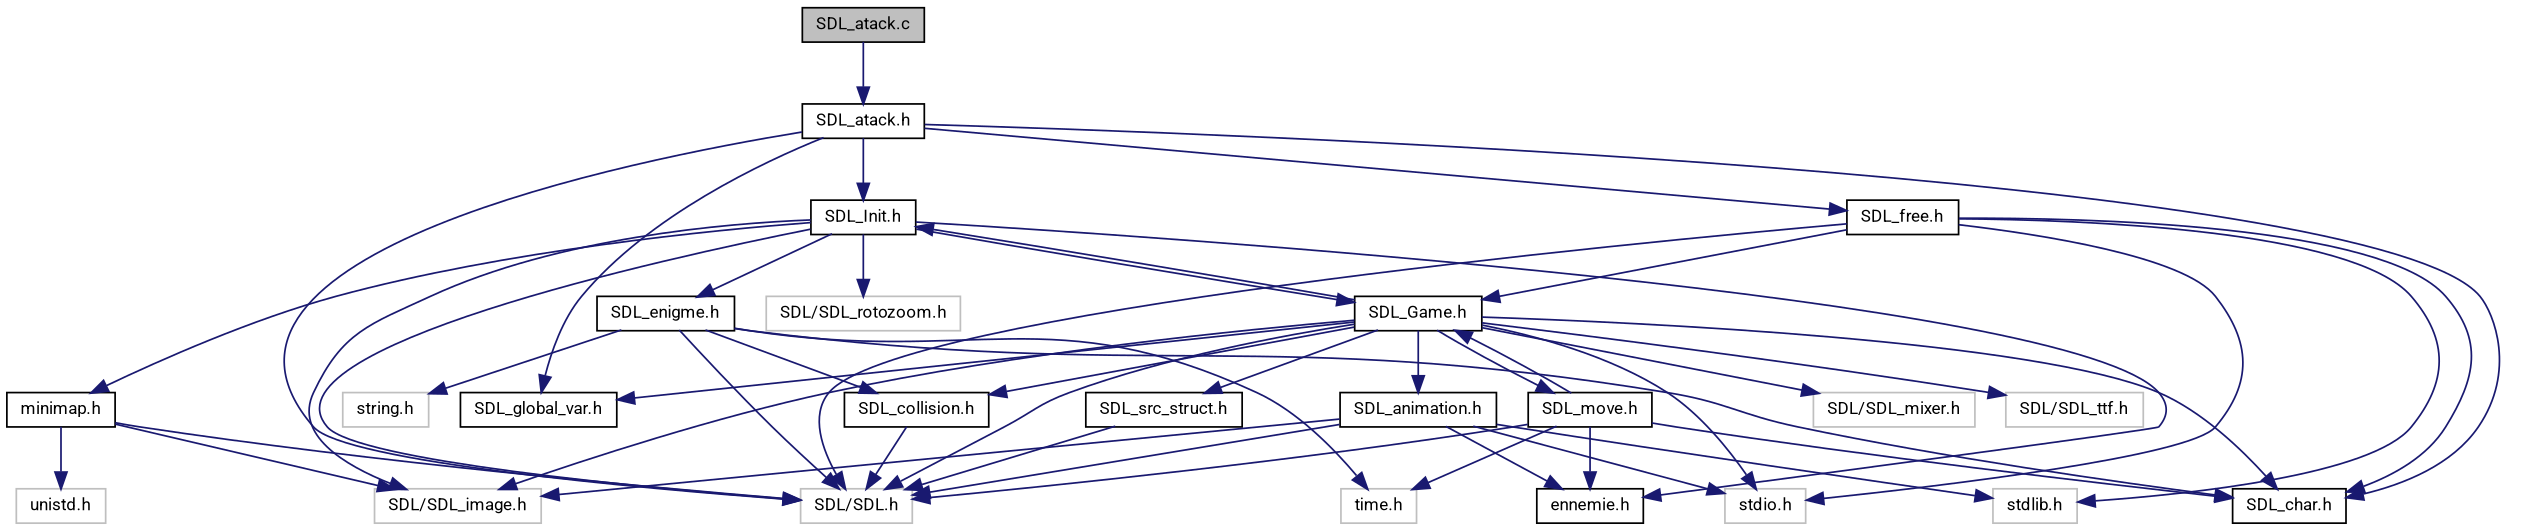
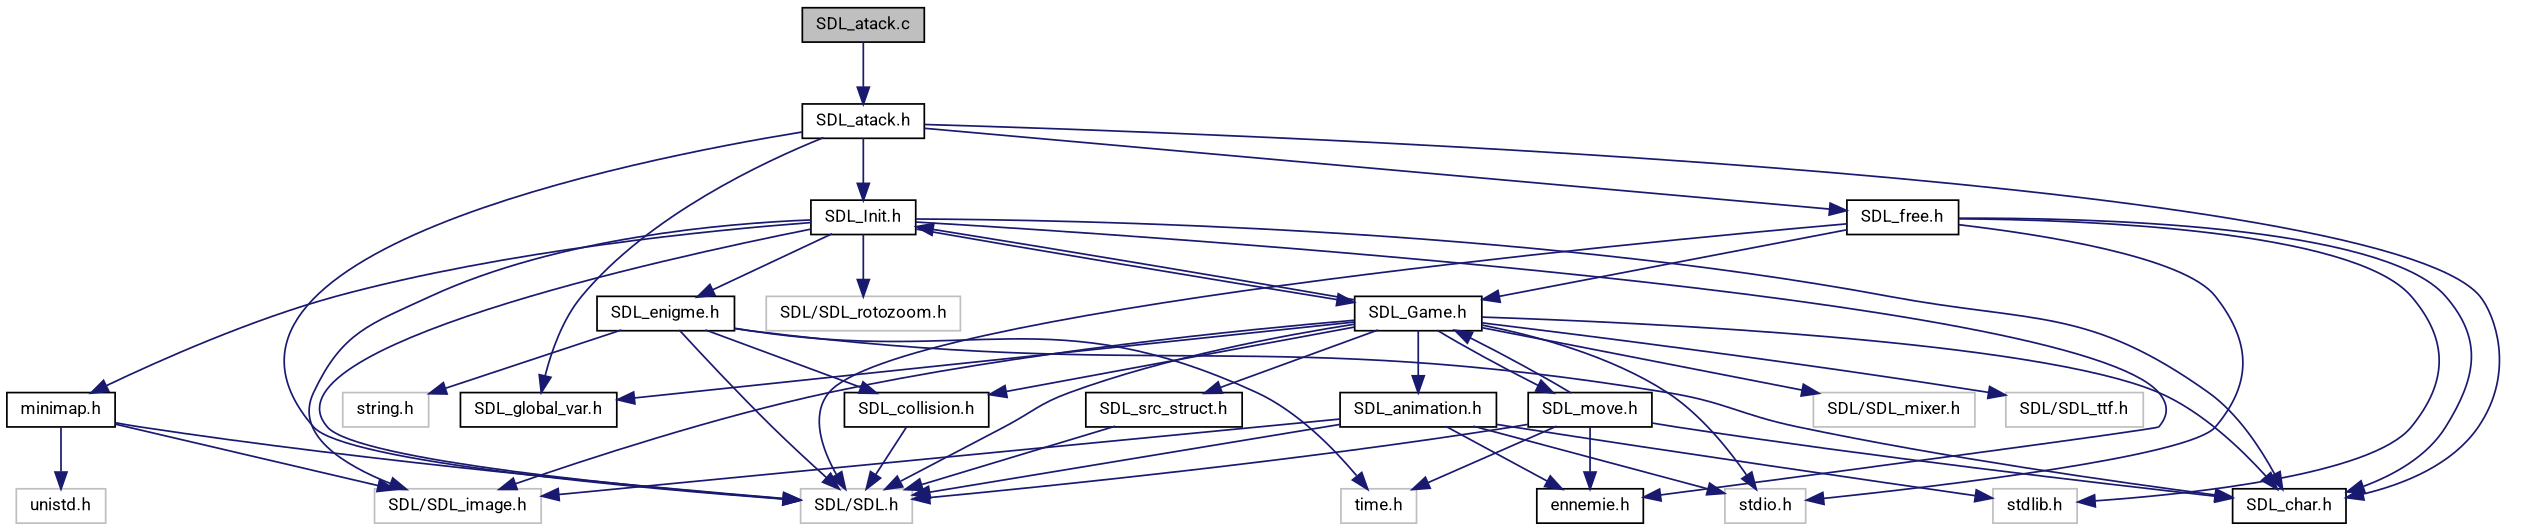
edge "SDL_Init.h" -> "SDL_char.h": added
